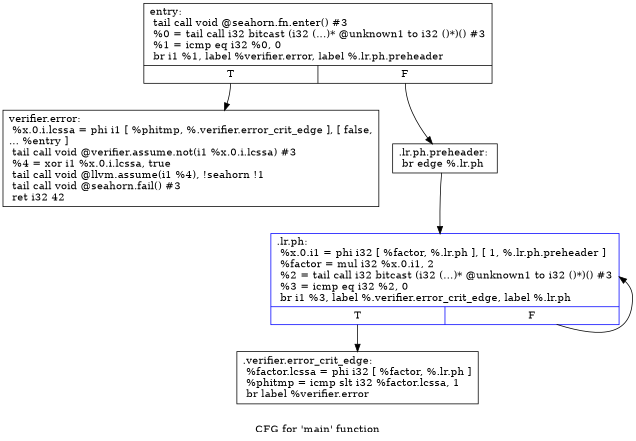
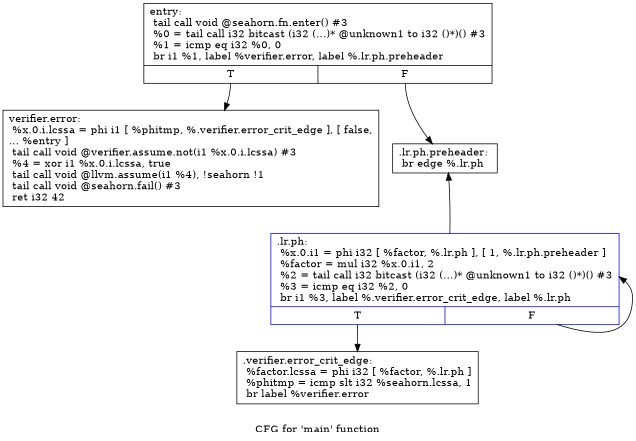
edge ".lr.ph.preheader:" -> ".lr.ph:": reversed
node ".verifier.error_crit_edge:": text "%phitmp = icmp slt i32 %factor.lcssa, 1" -> "%phitmp = icmp slt i32 %seahorn.lcssa, 1"
